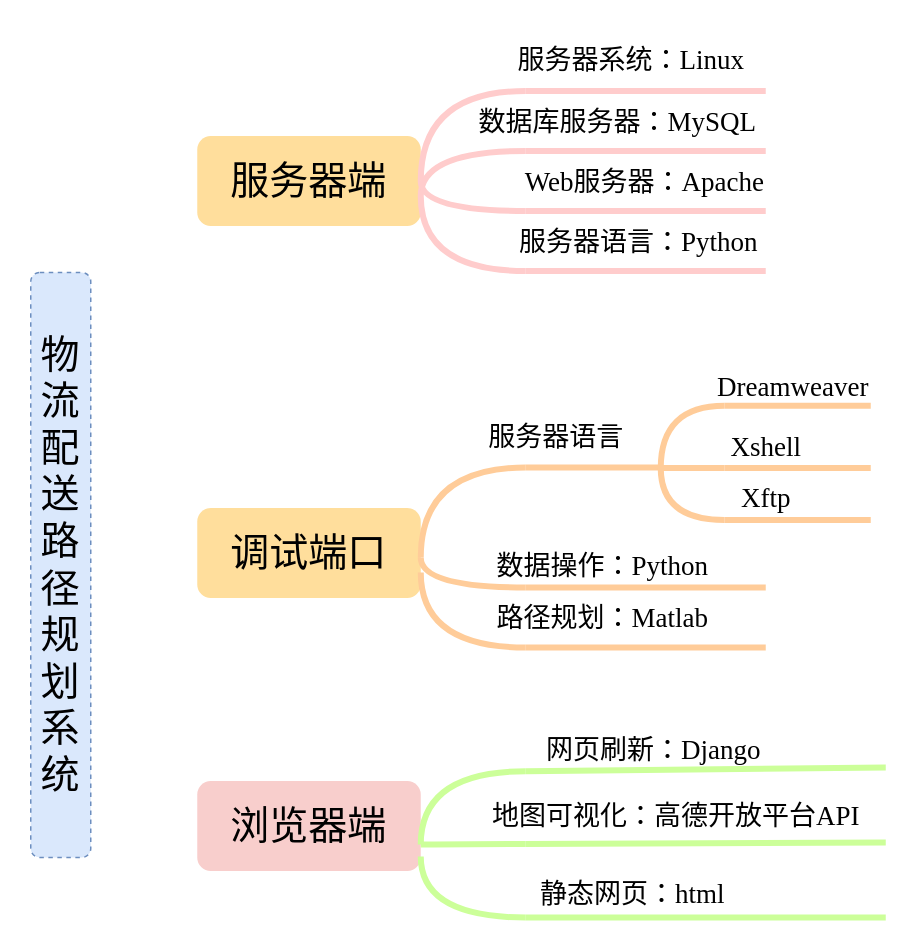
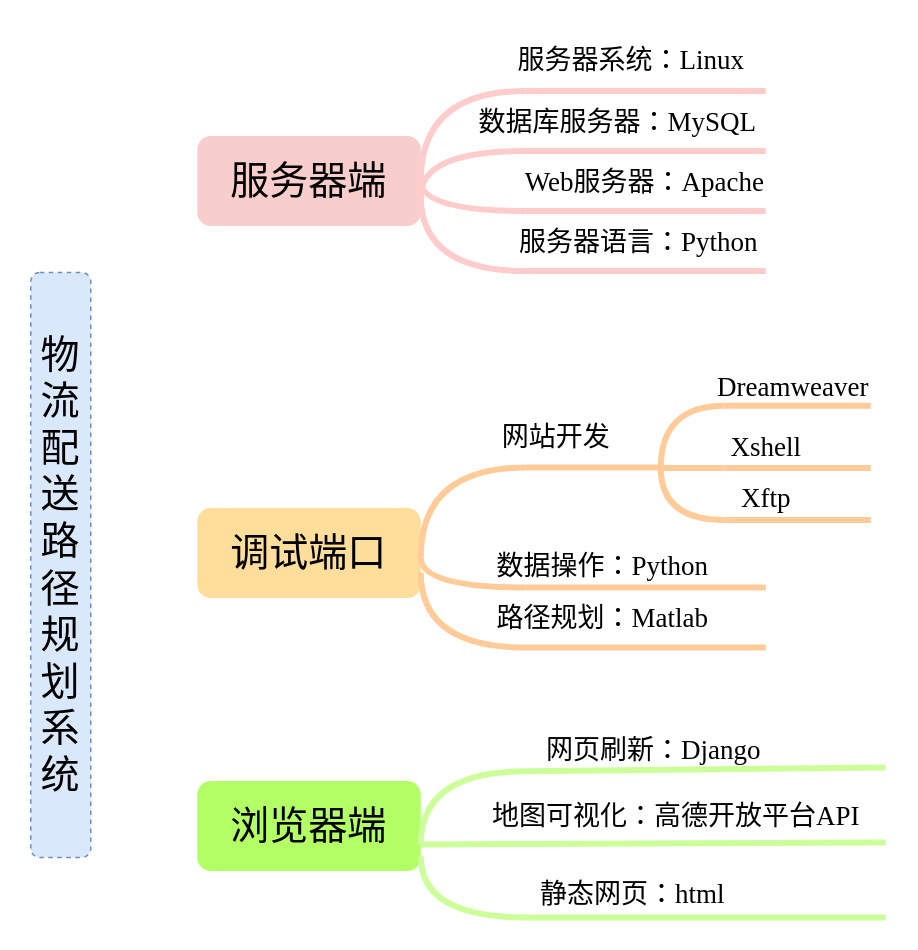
node "服务器端": fillcolor #ffde9c -> #f8cecc
node "服务器语言": label "服务器语言" -> "网站开发"
node "浏览器端": fillcolor #f8cecc -> #b3ff66
